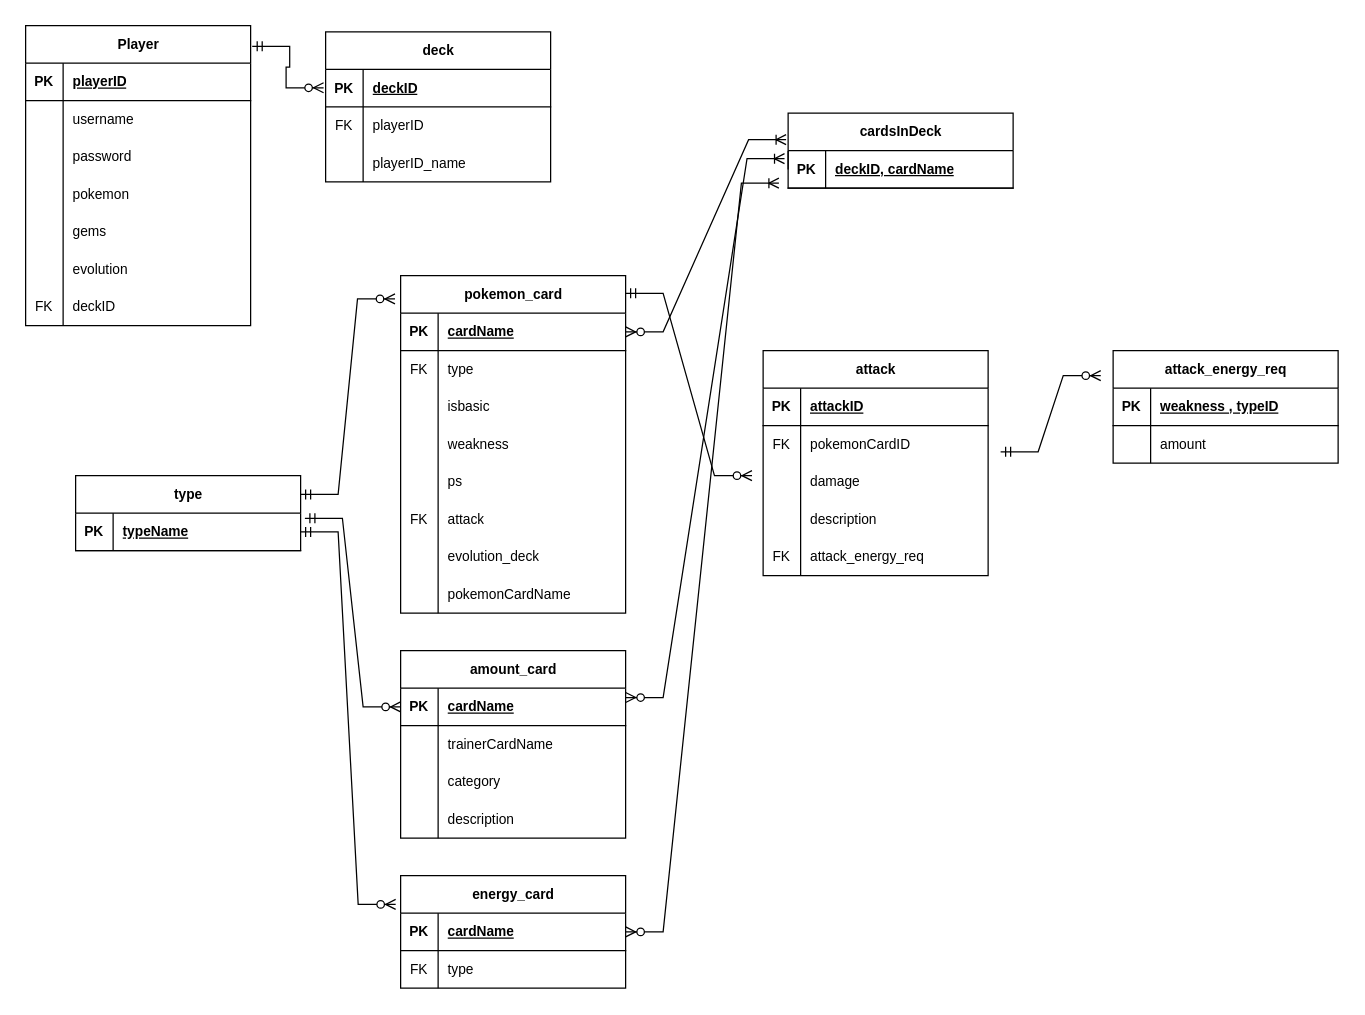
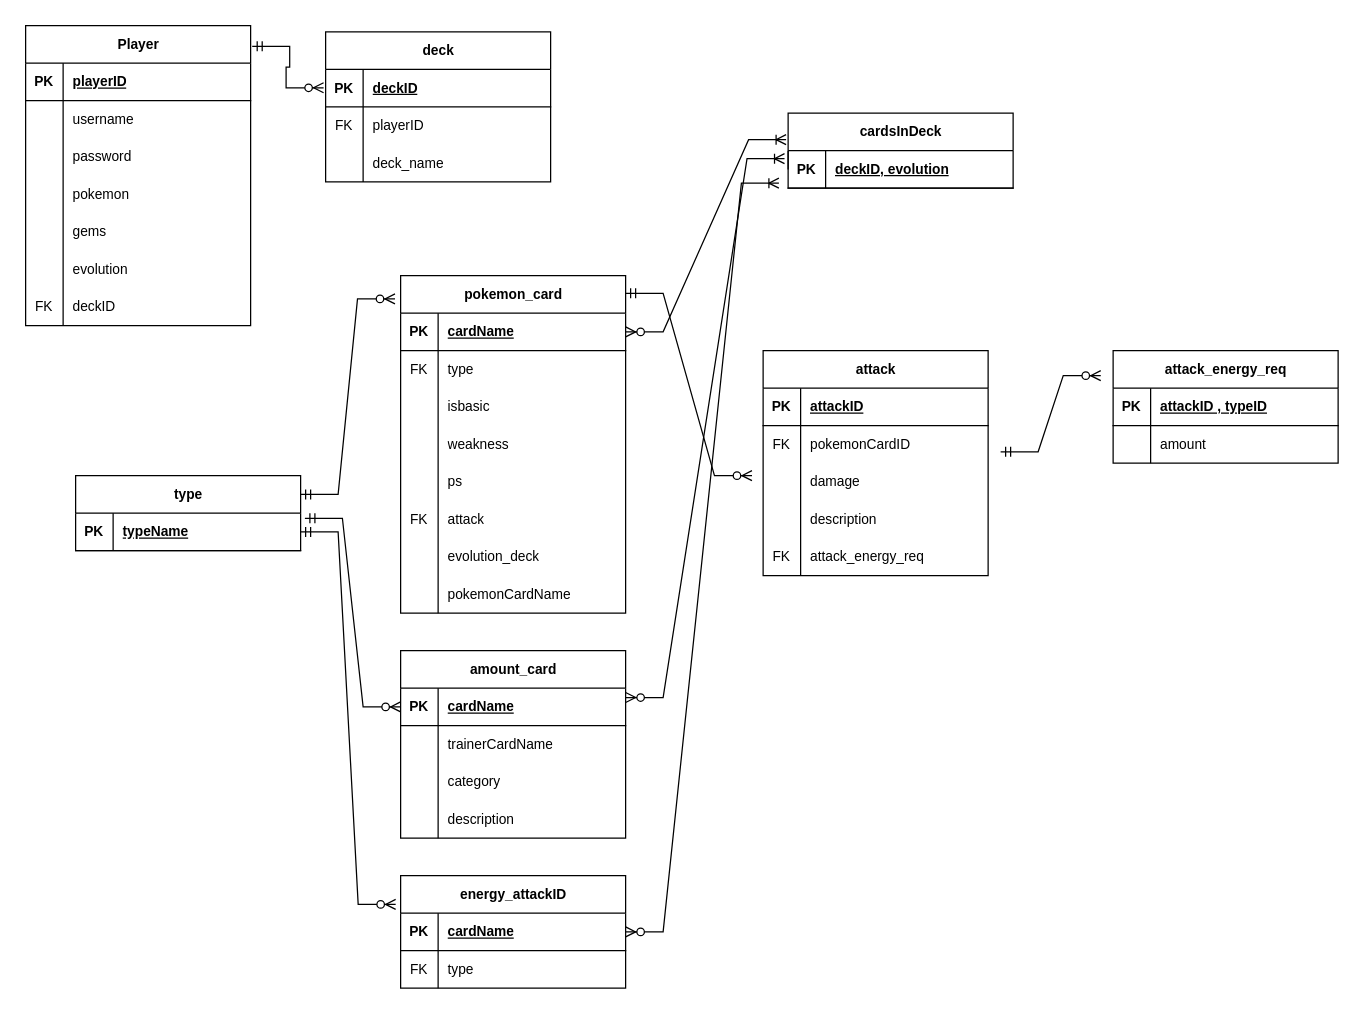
node "playerID_name": label "playerID_name" -> "deck_name"
node "deckID, cardName": label "deckID, cardName" -> "deckID, evolution"
node "weakness , typeID": label "weakness , typeID" -> "attackID , typeID"
node "energy_card": label "energy_card" -> "energy_attackID"
